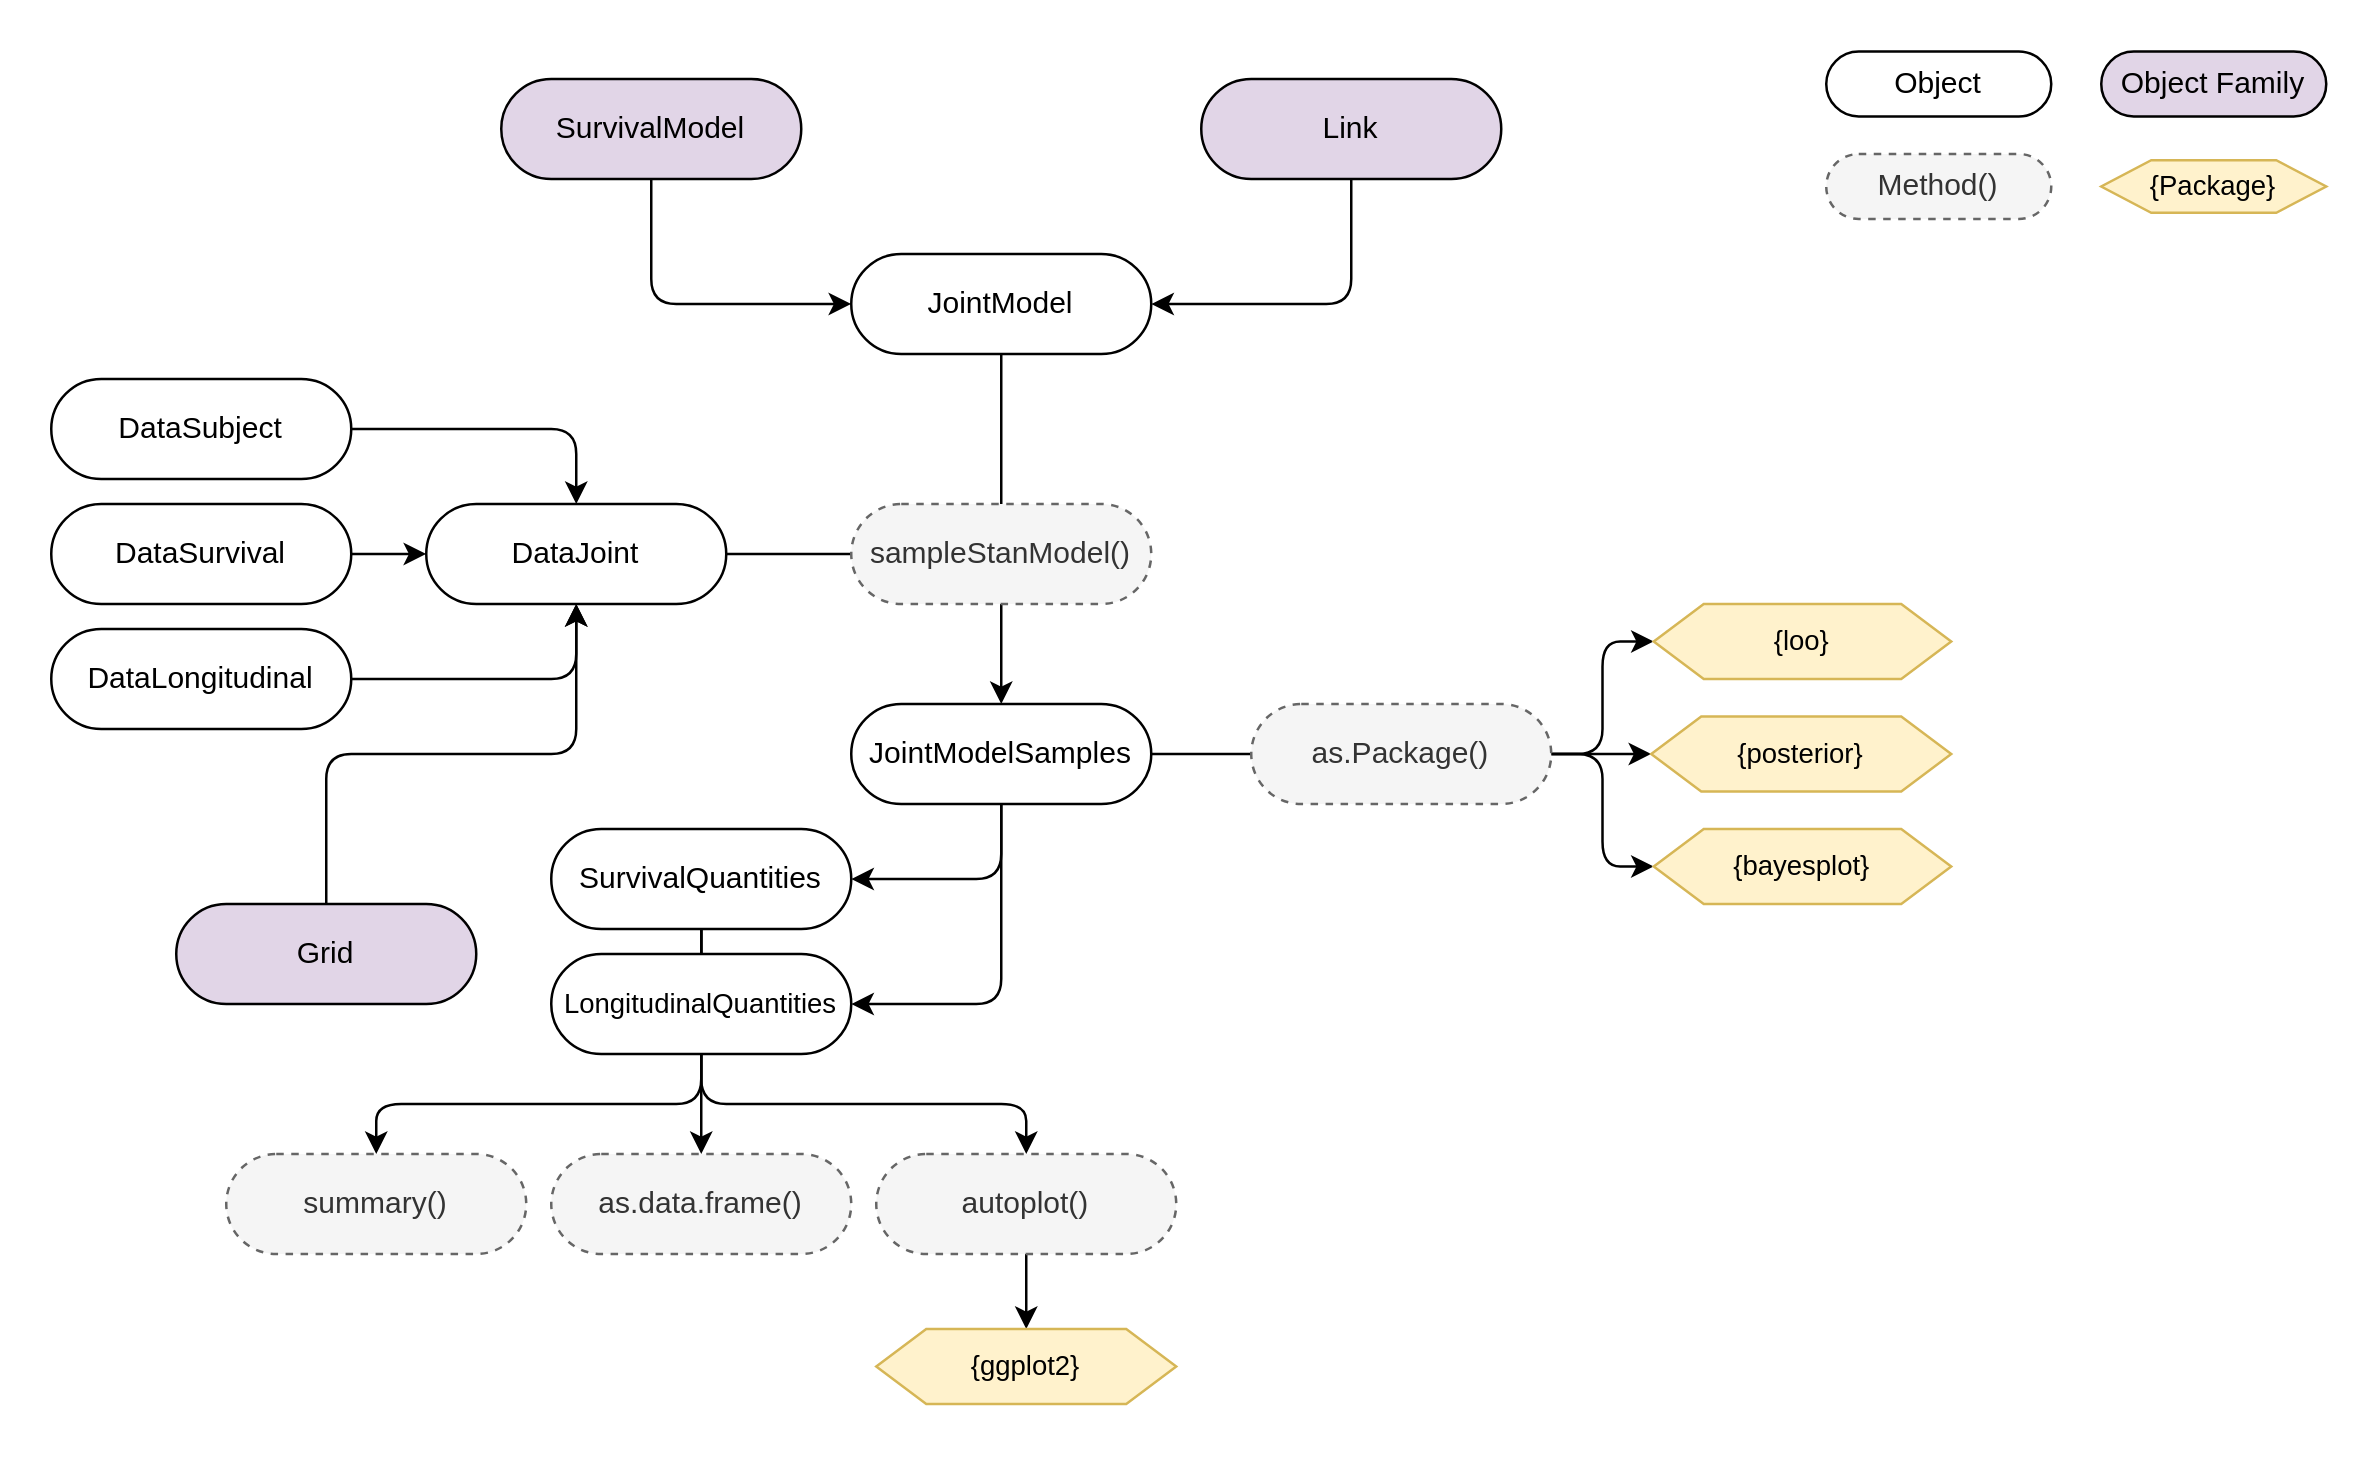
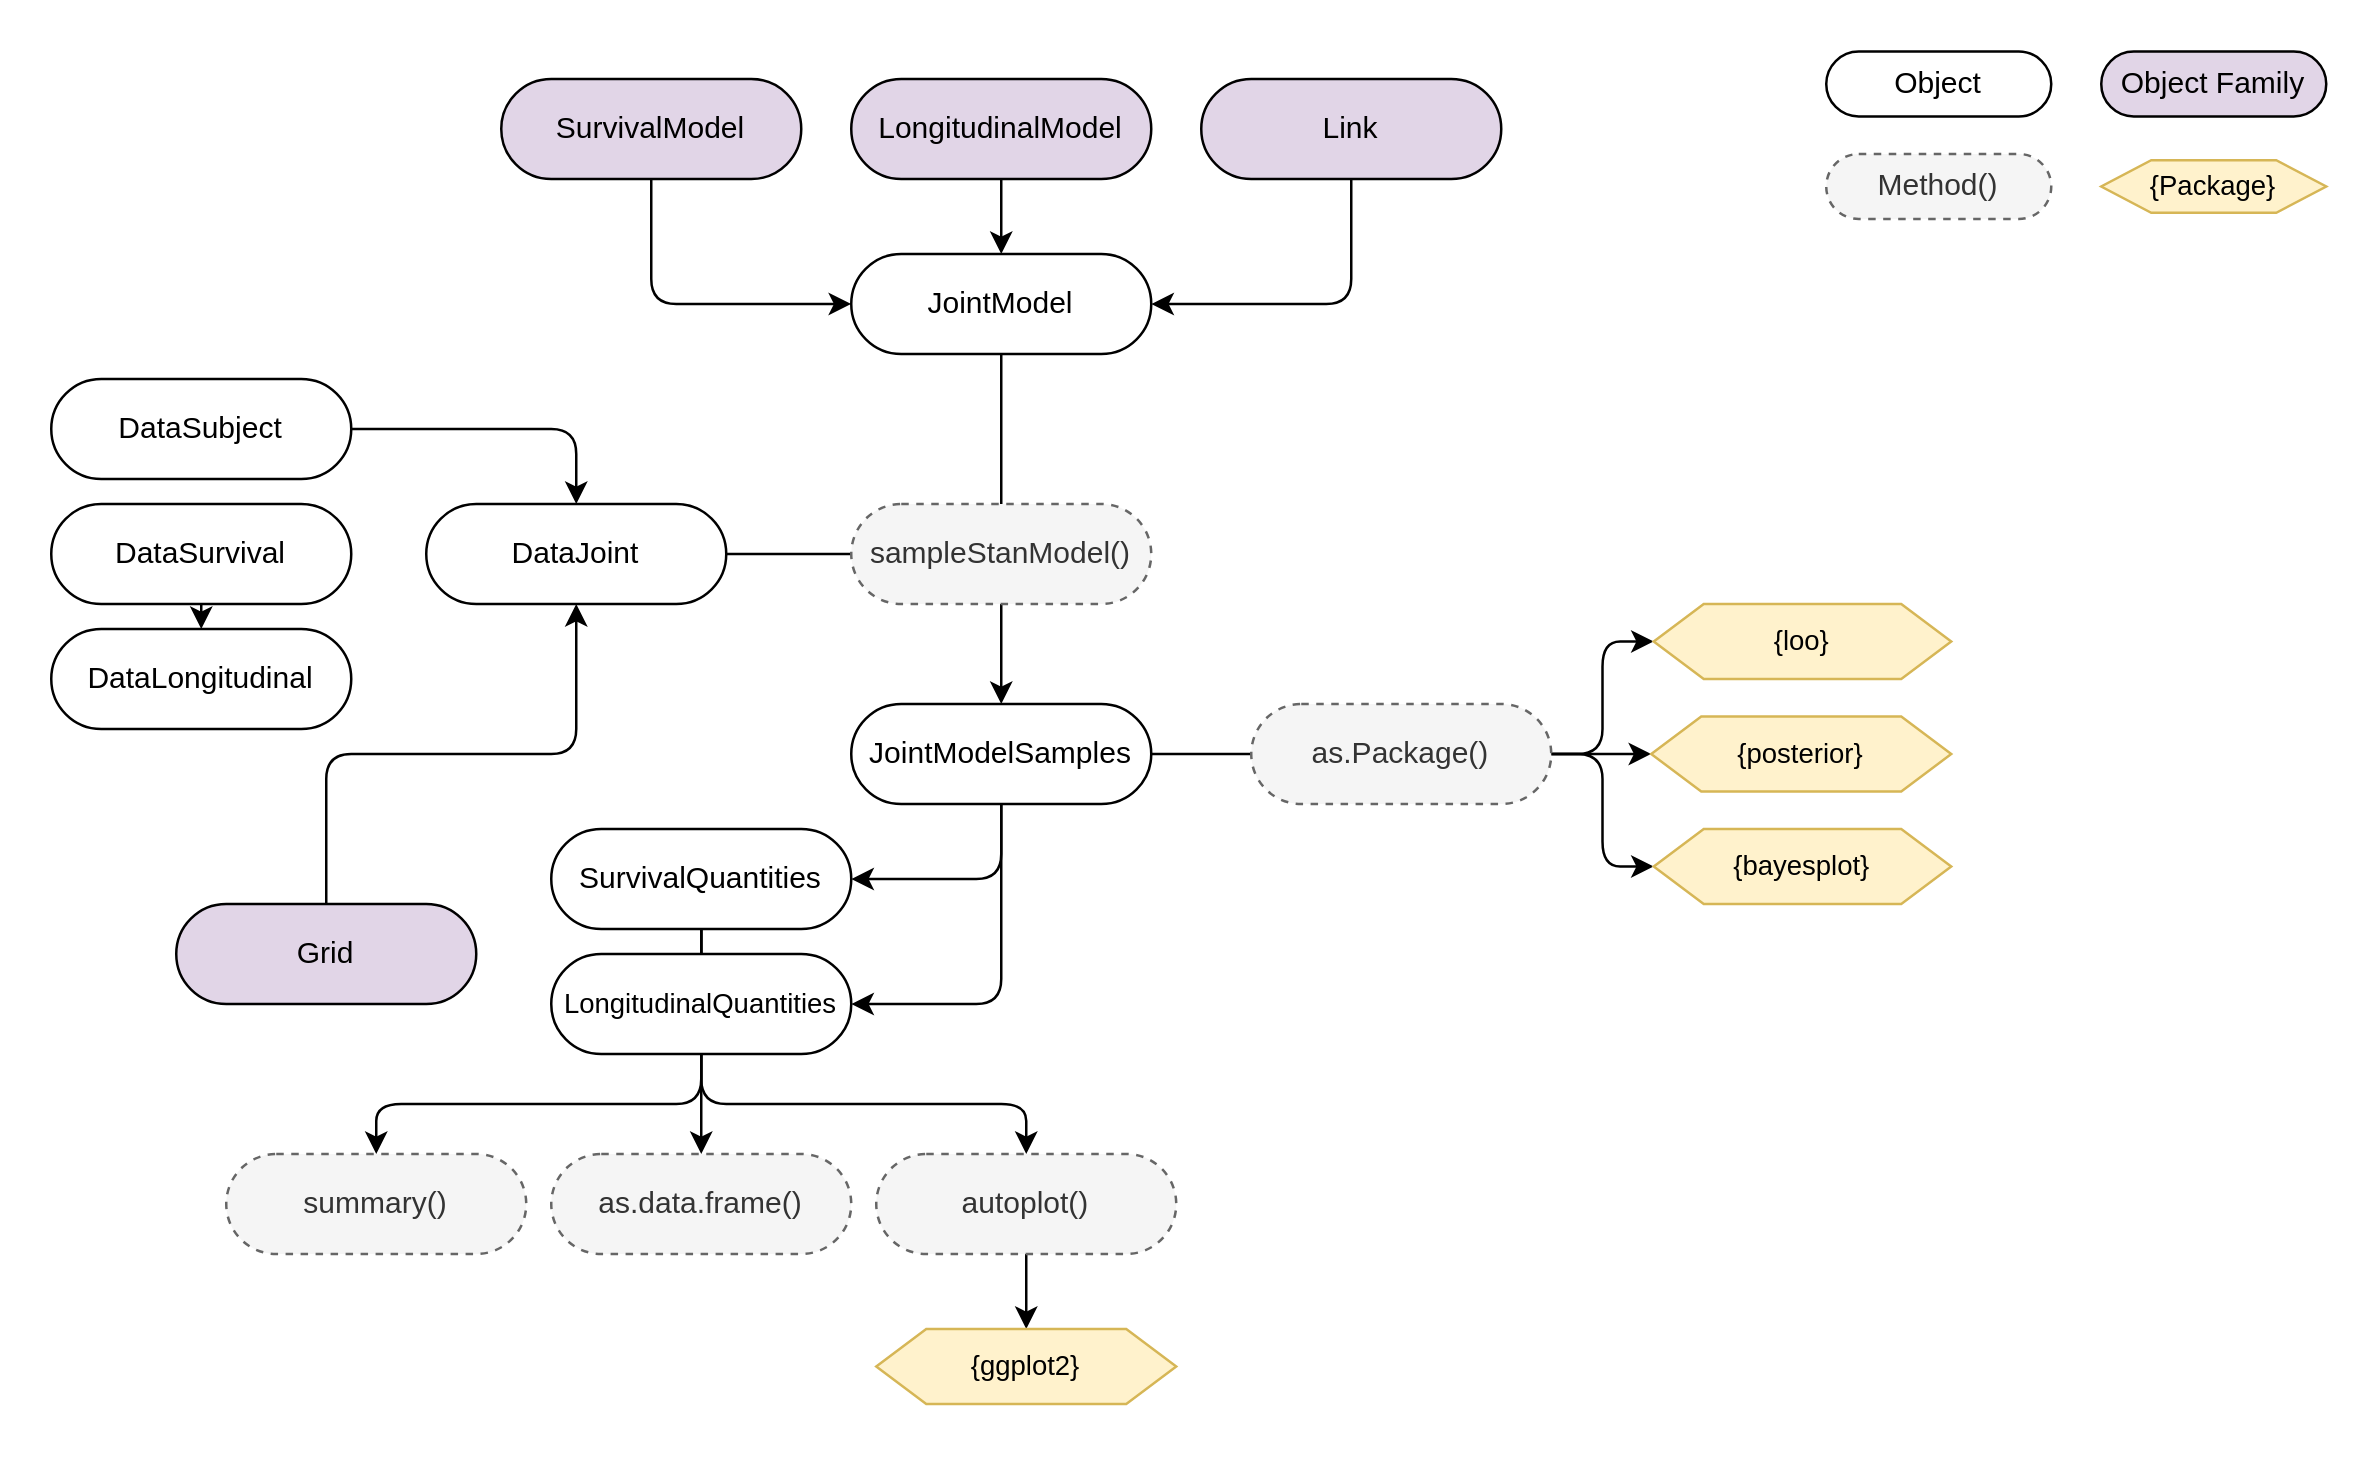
node "LongitudinalModel": added
edge "LongitudinalModel" -> "JointModel": added
edge "DataSurvival" -> "DataJoint": now "DataSurvival" -> "DataLongitudinal"
edge "DataLongitudinal" -> "DataJoint": removed
